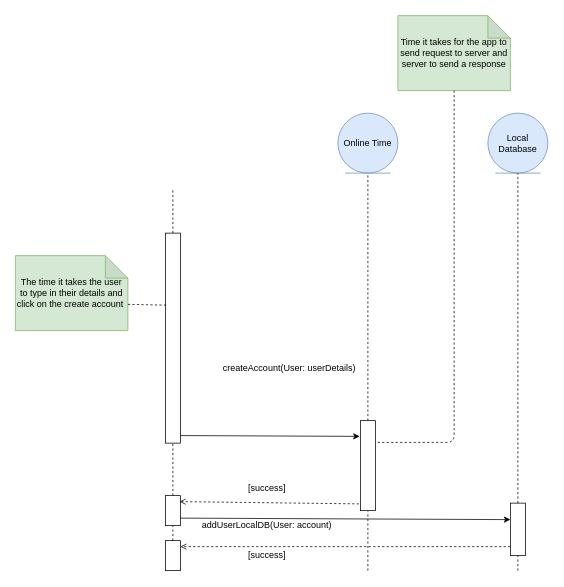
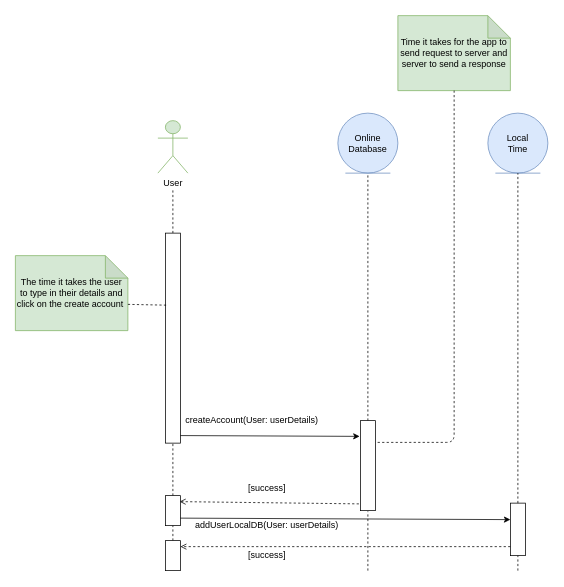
node "Online Time": label "Online Time" -> "Online Database"
node "Local Database": label "Local Database" -> "Local Time"
node "User": added
node "createAccount(User: userDetails)": moved (289, 368) -> (252, 420)
node "addUserLocalDB(User: account)": label "addUserLocalDB(User: account)" -> "addUserLocalDB(User: userDetails)"
